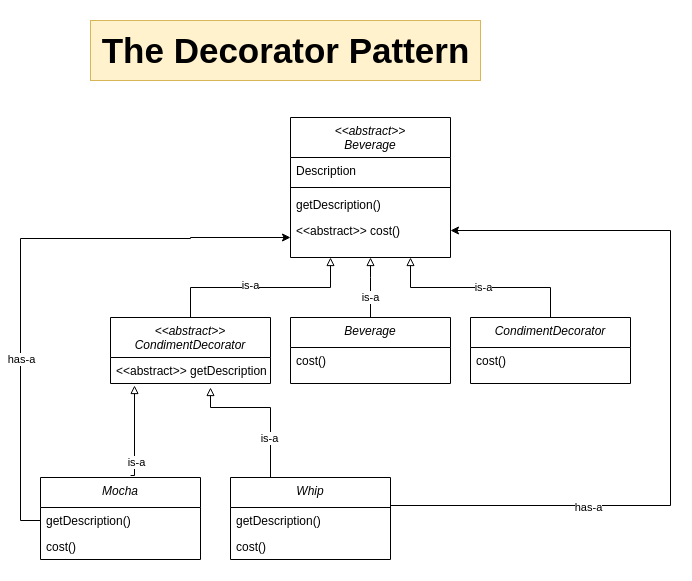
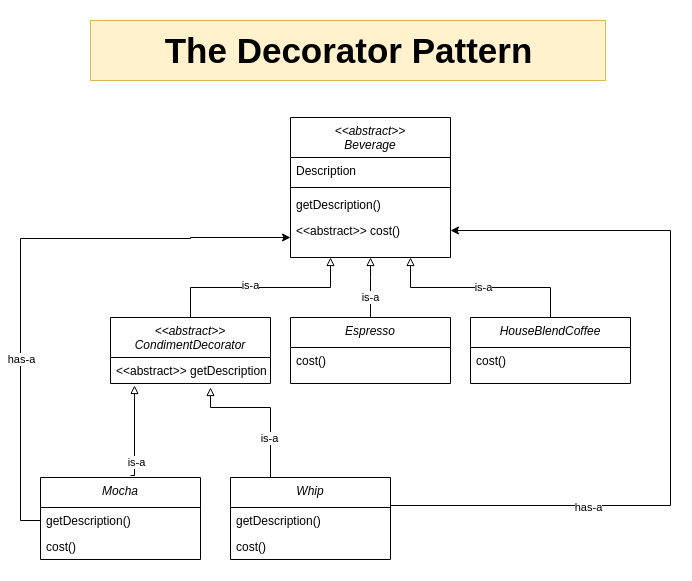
node "The Decorator Pattern": size 390x60 -> 515x60
node "Beverage": label "Beverage" -> "Espresso"
node "CondimentDecorator": label "CondimentDecorator" -> "HouseBlendCoffee"
